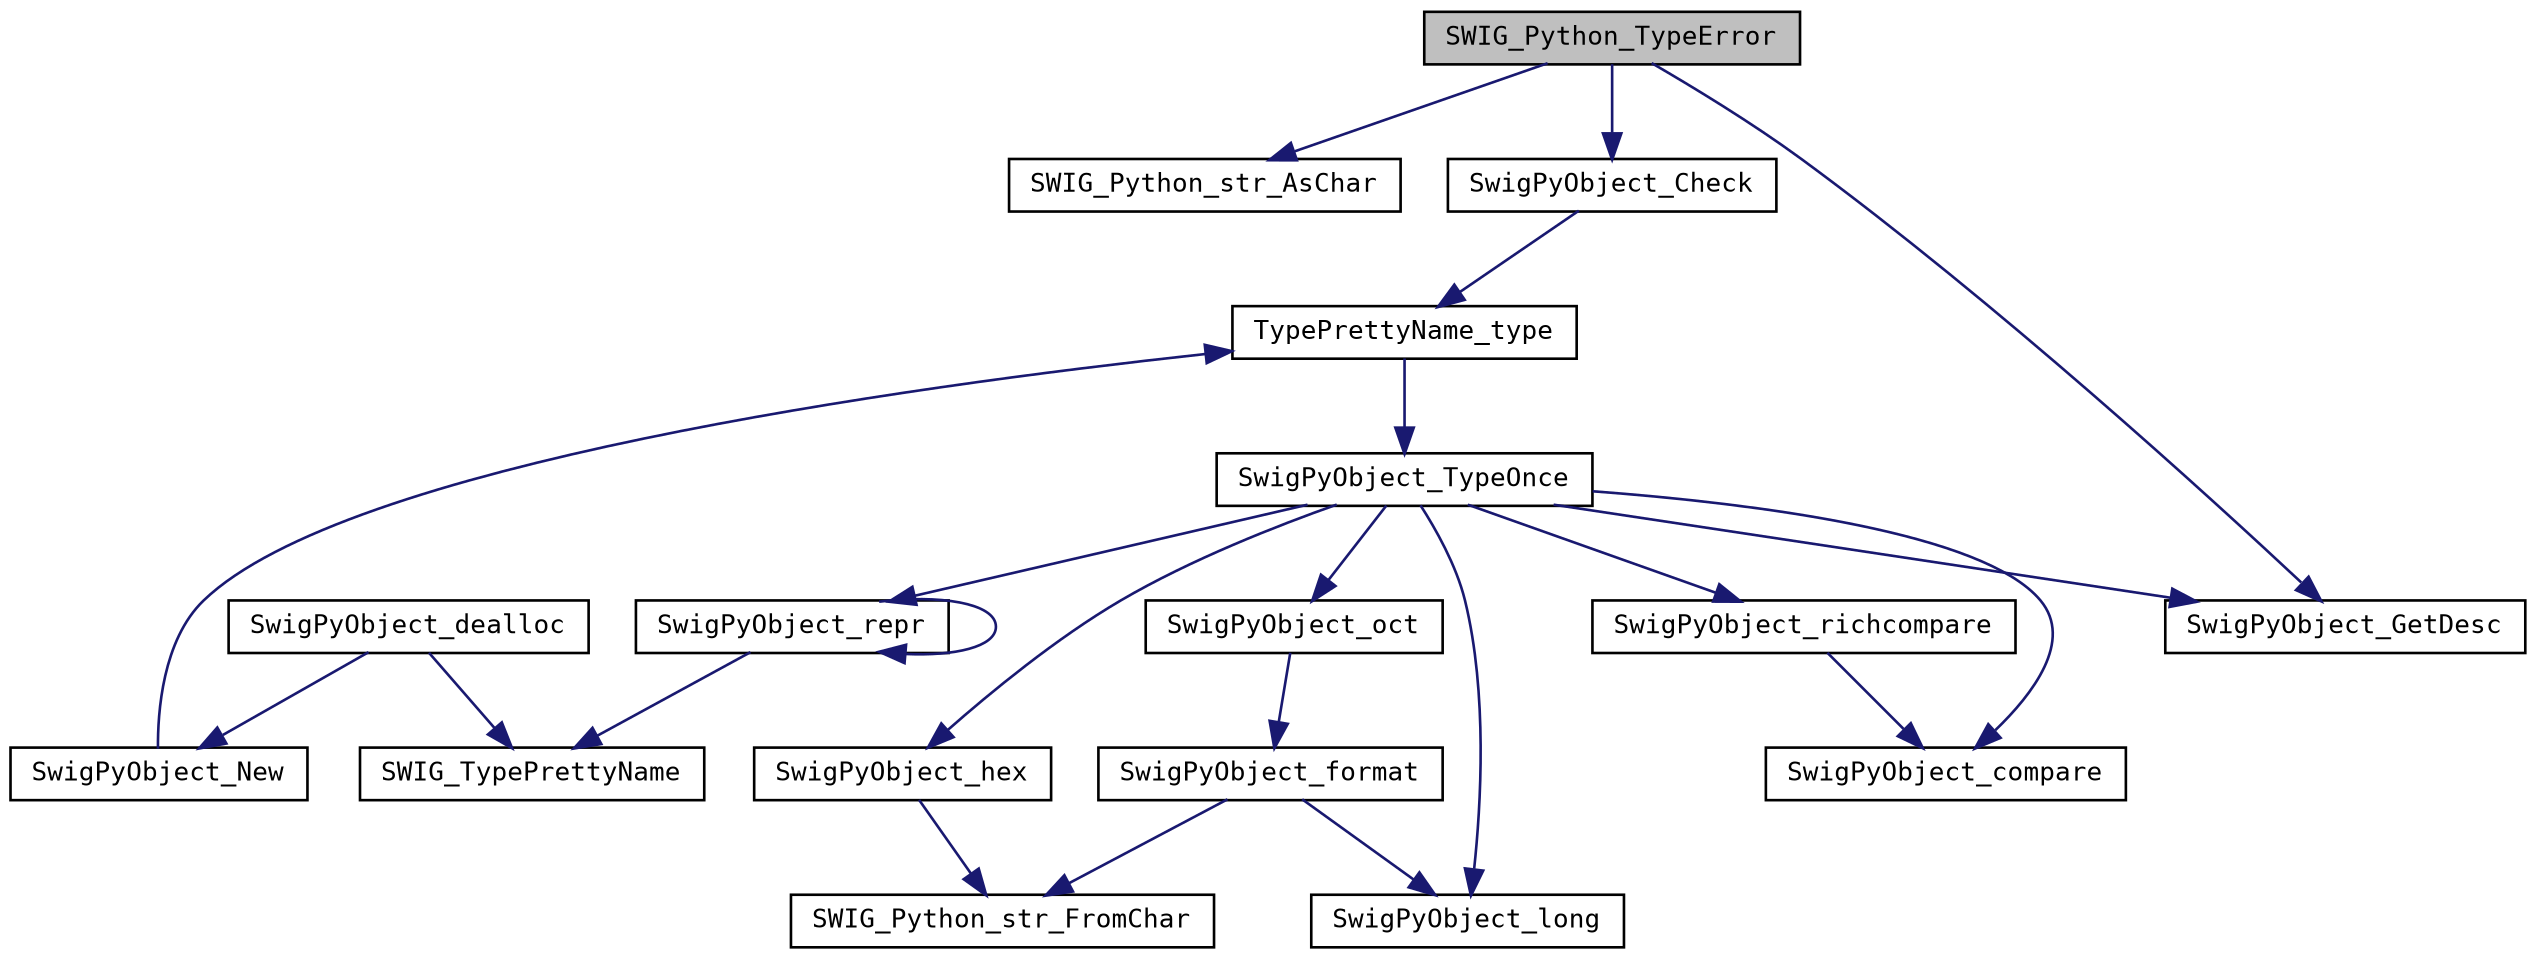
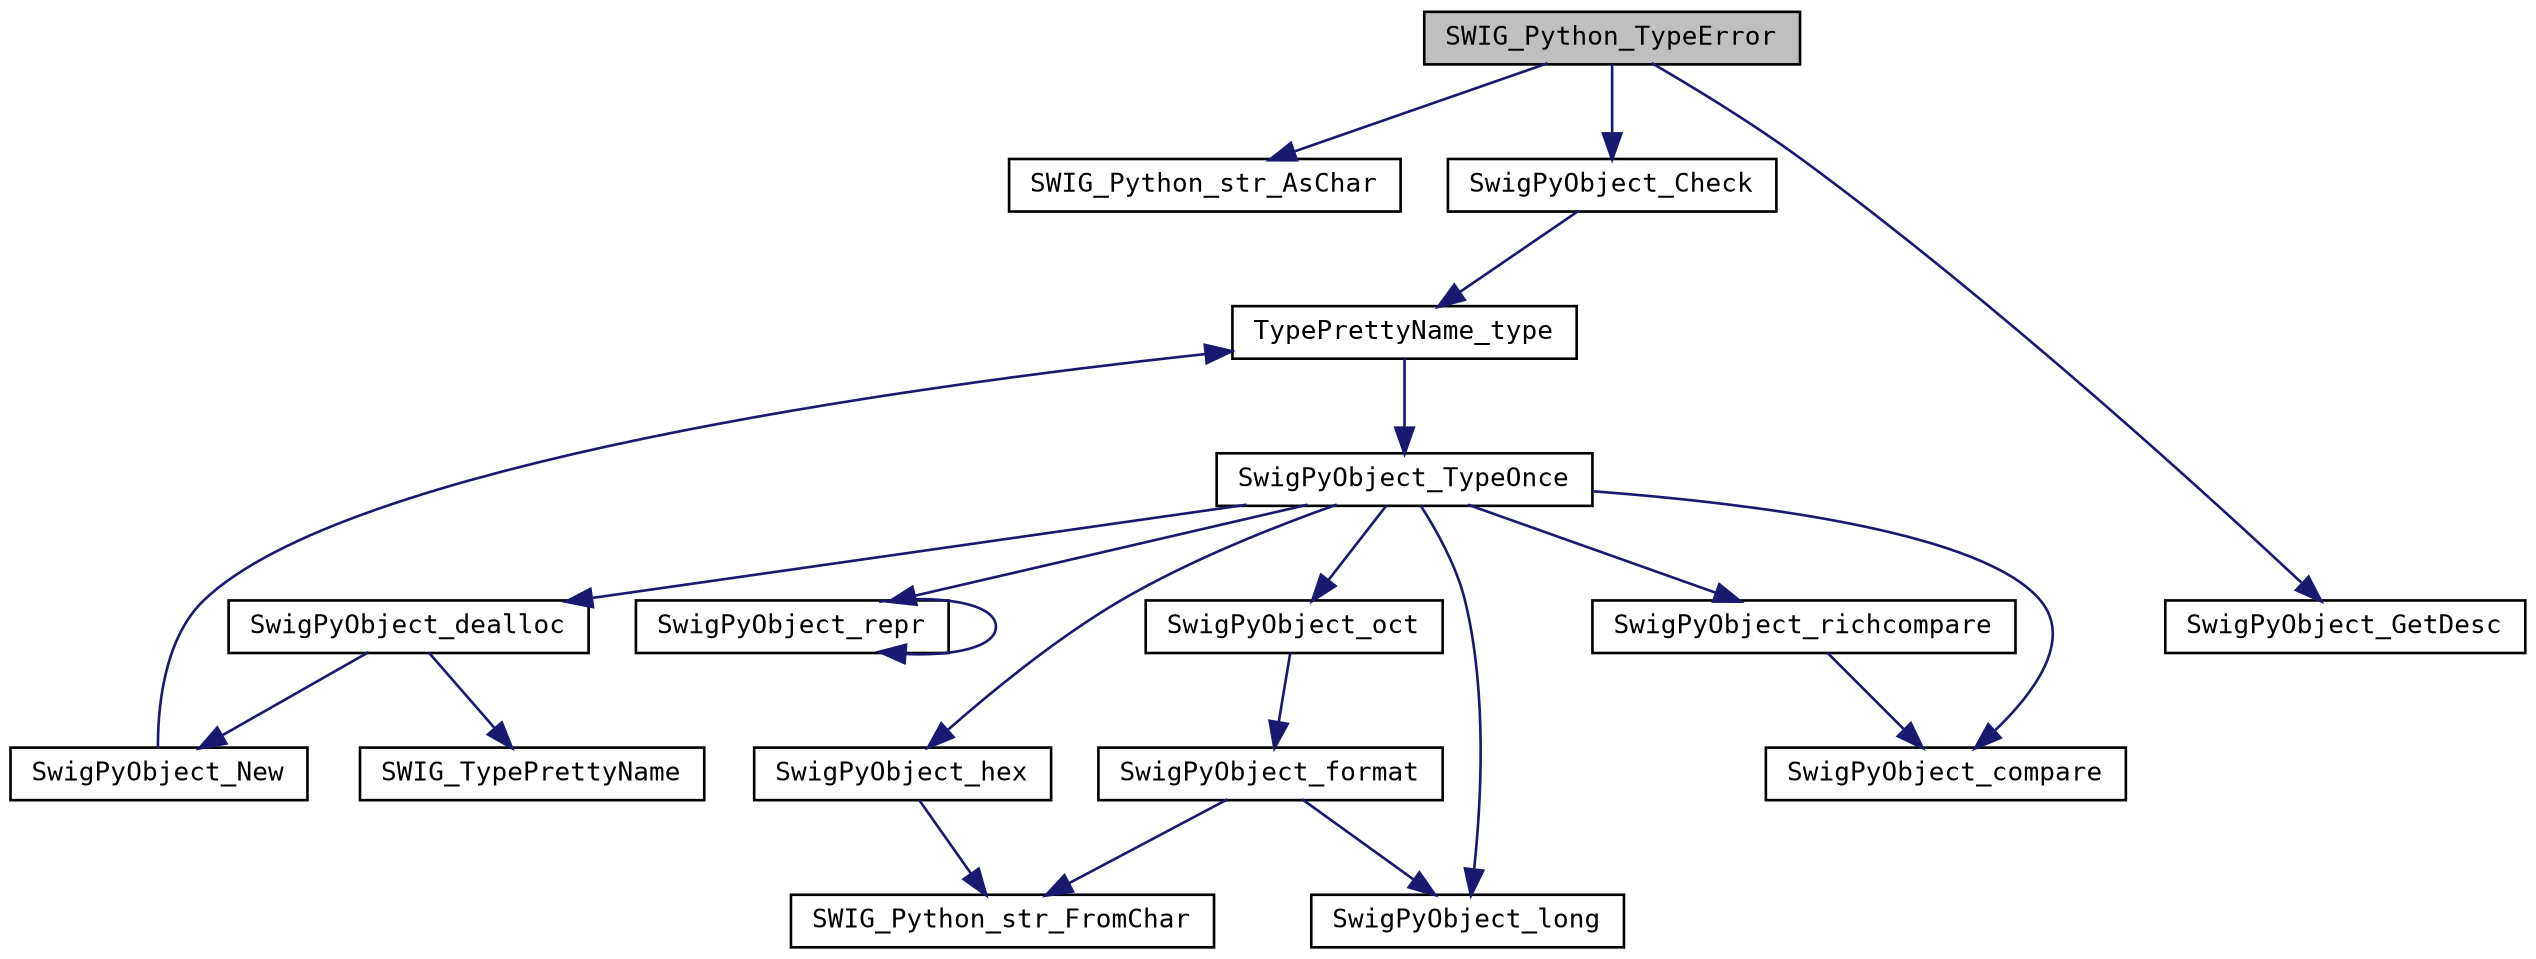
edge "SwigPyObject_TypeOnce" -> "SwigPyObject_GetDesc": now "SwigPyObject_TypeOnce" -> "SwigPyObject_dealloc"
edge "SwigPyObject_repr" -> "SWIG_TypePrettyName": removed
